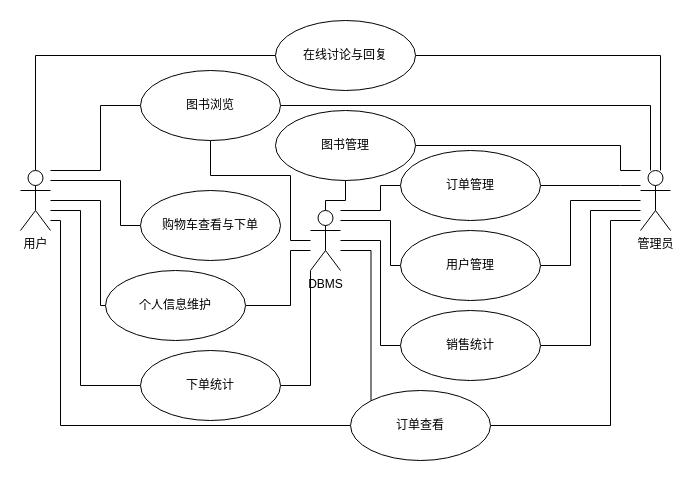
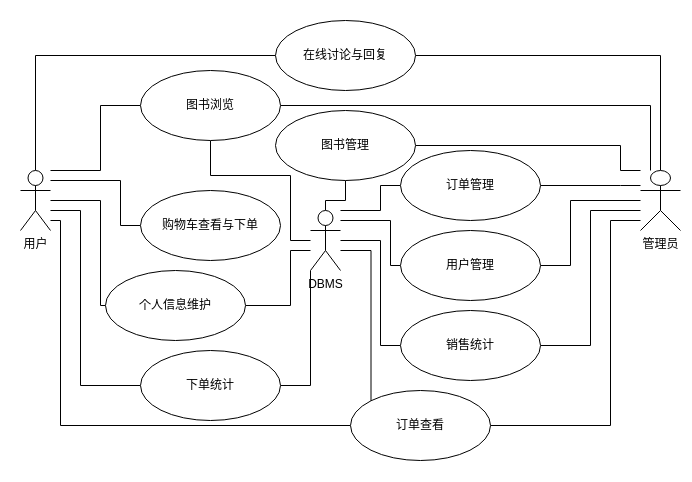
node "管理员": size 30x60 -> 40x60
